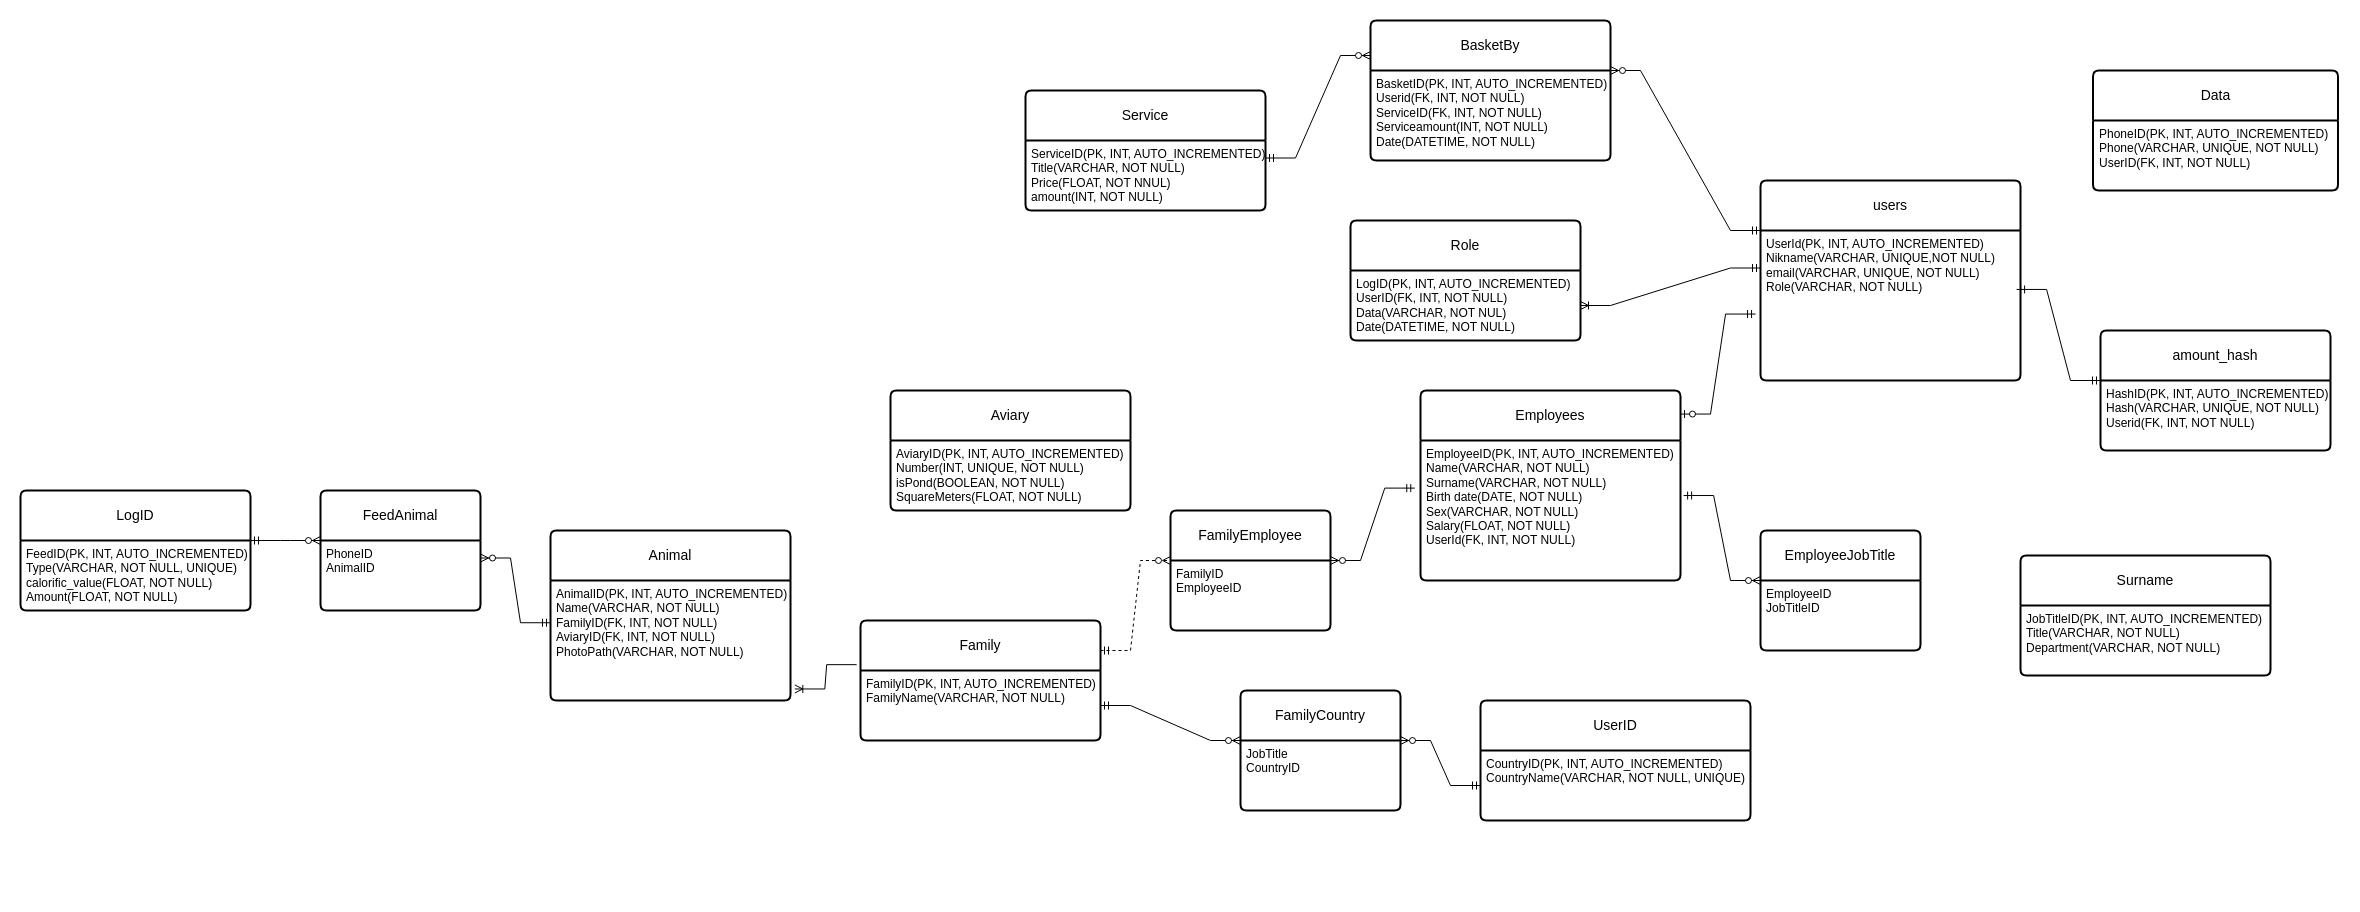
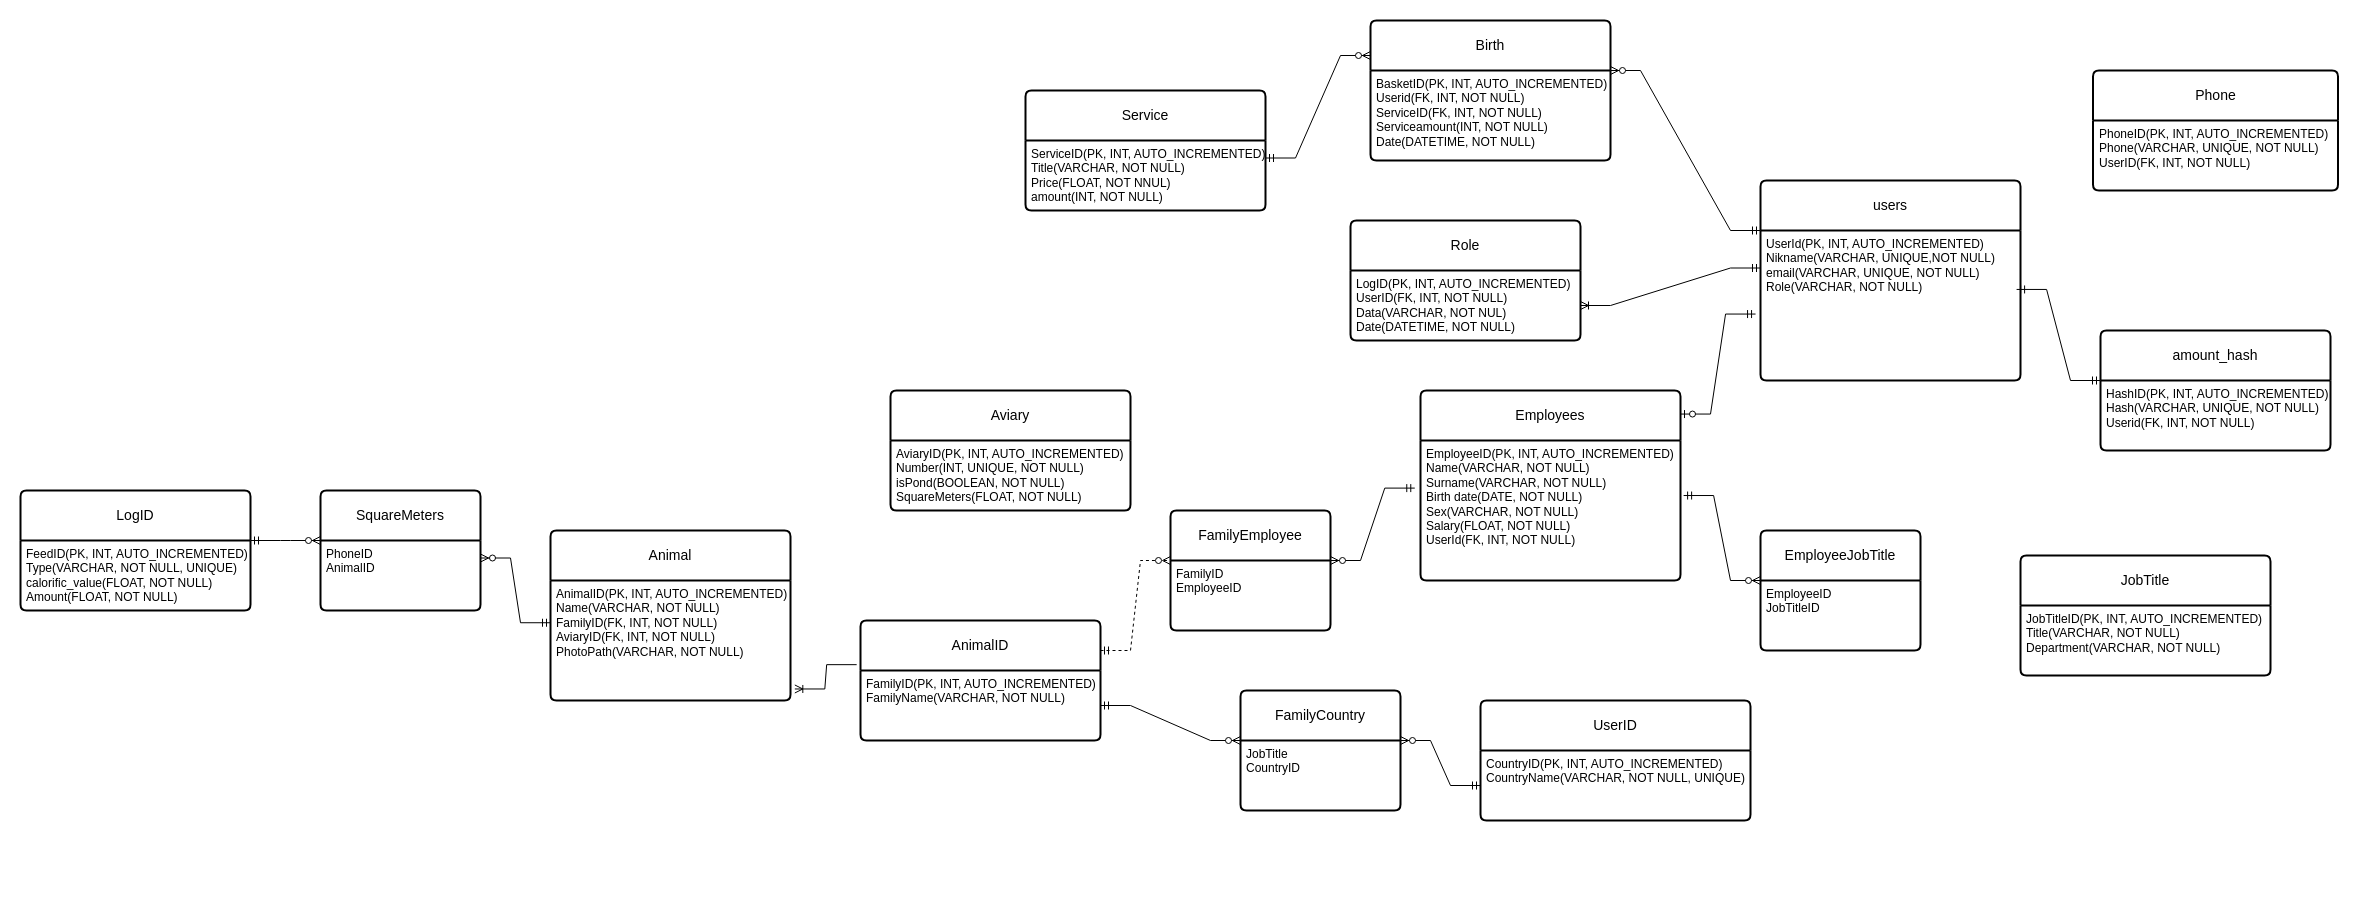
node "BasketBy": label "BasketBy" -> "Birth"
node "Data": label "Data" -> "Phone"
node "FeedAnimal": label "FeedAnimal" -> "SquareMeters"
node "Surname": label "Surname" -> "JobTitle"
node "Family": label "Family" -> "AnimalID"
